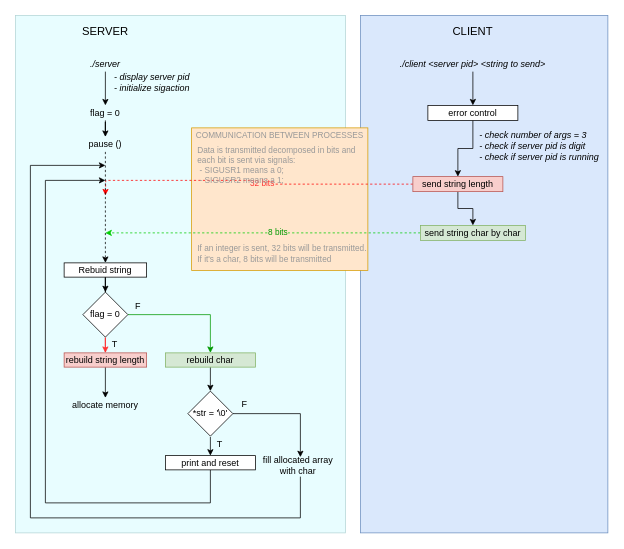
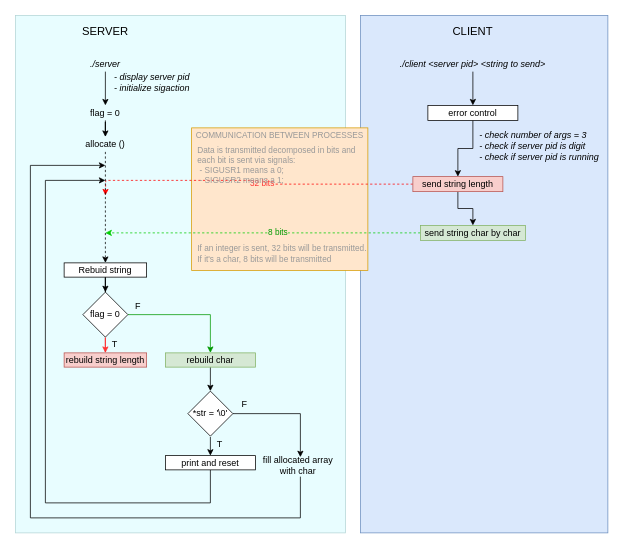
node "pause ()": label "pause ()" -> "allocate ()"
edge "rebuild string length" -> "allocate memory": removed
node "allocate memory": removed
